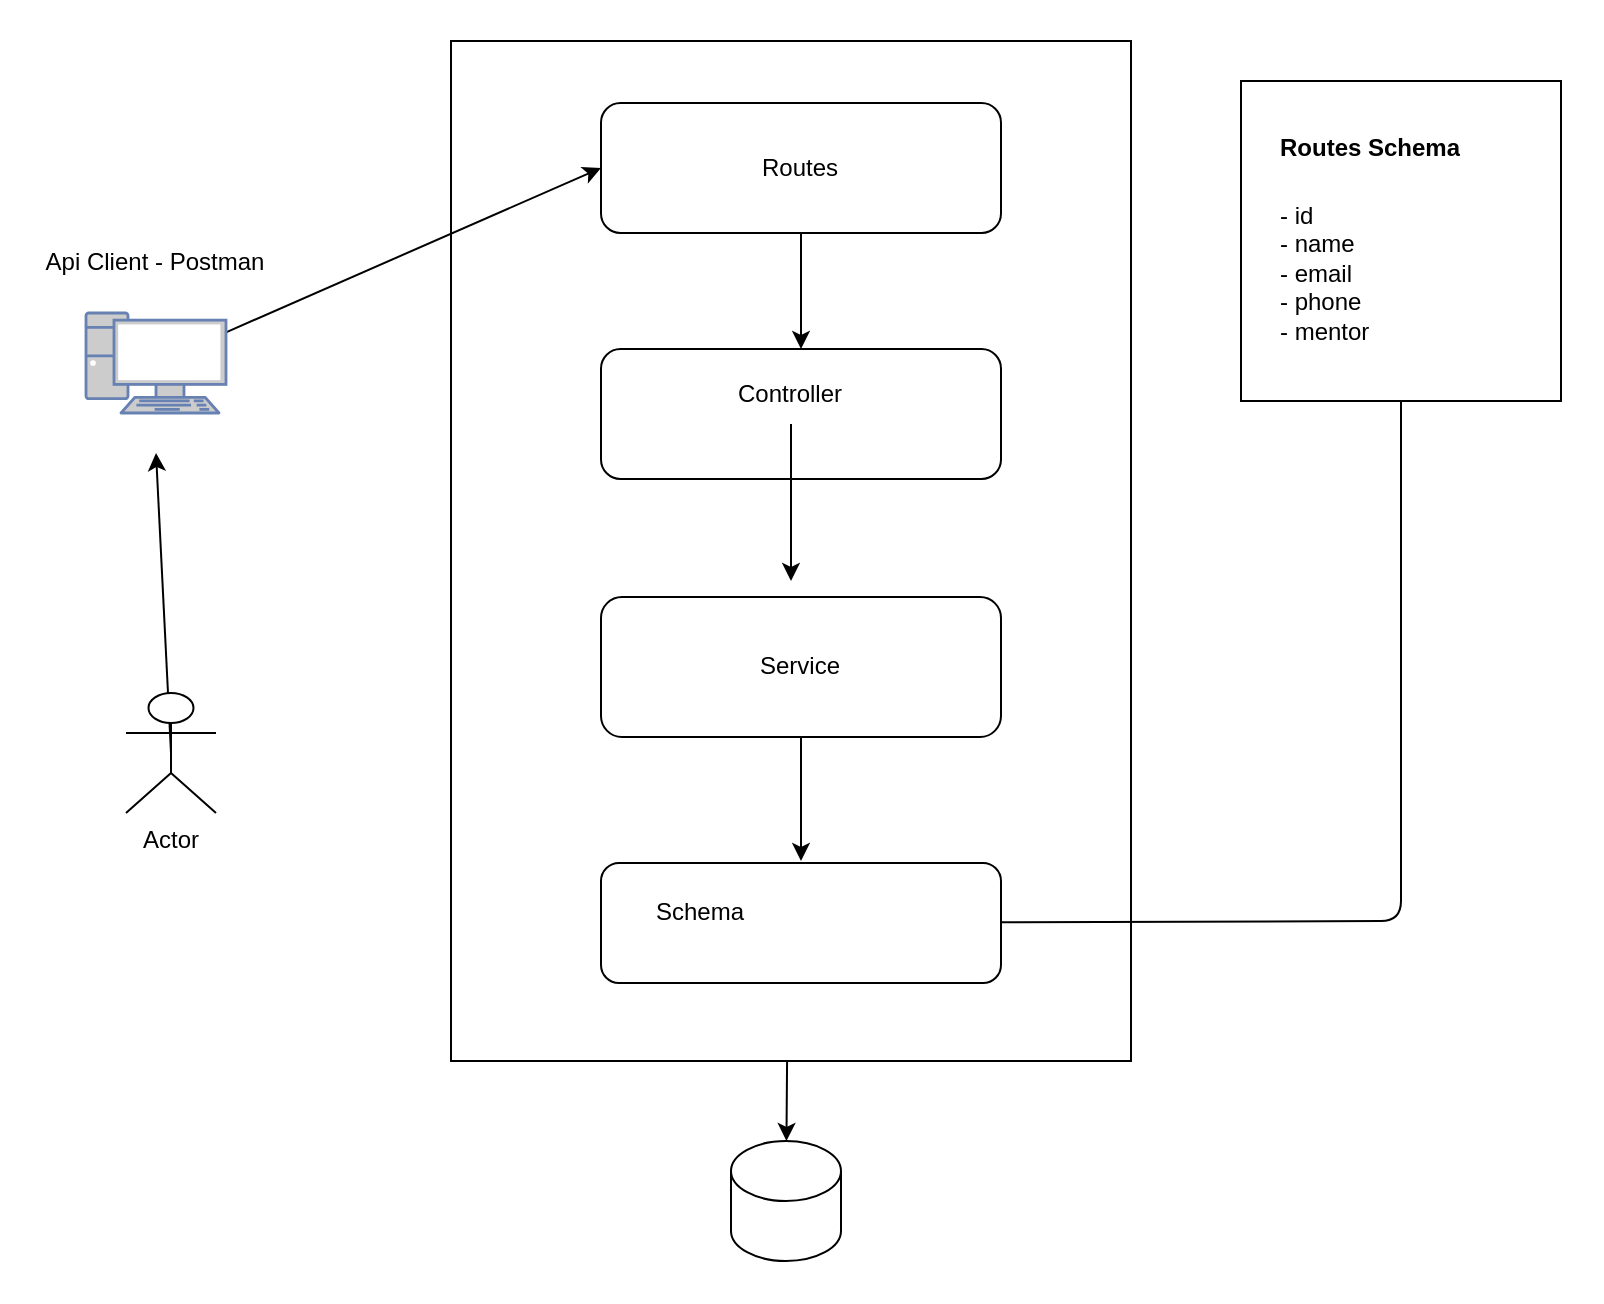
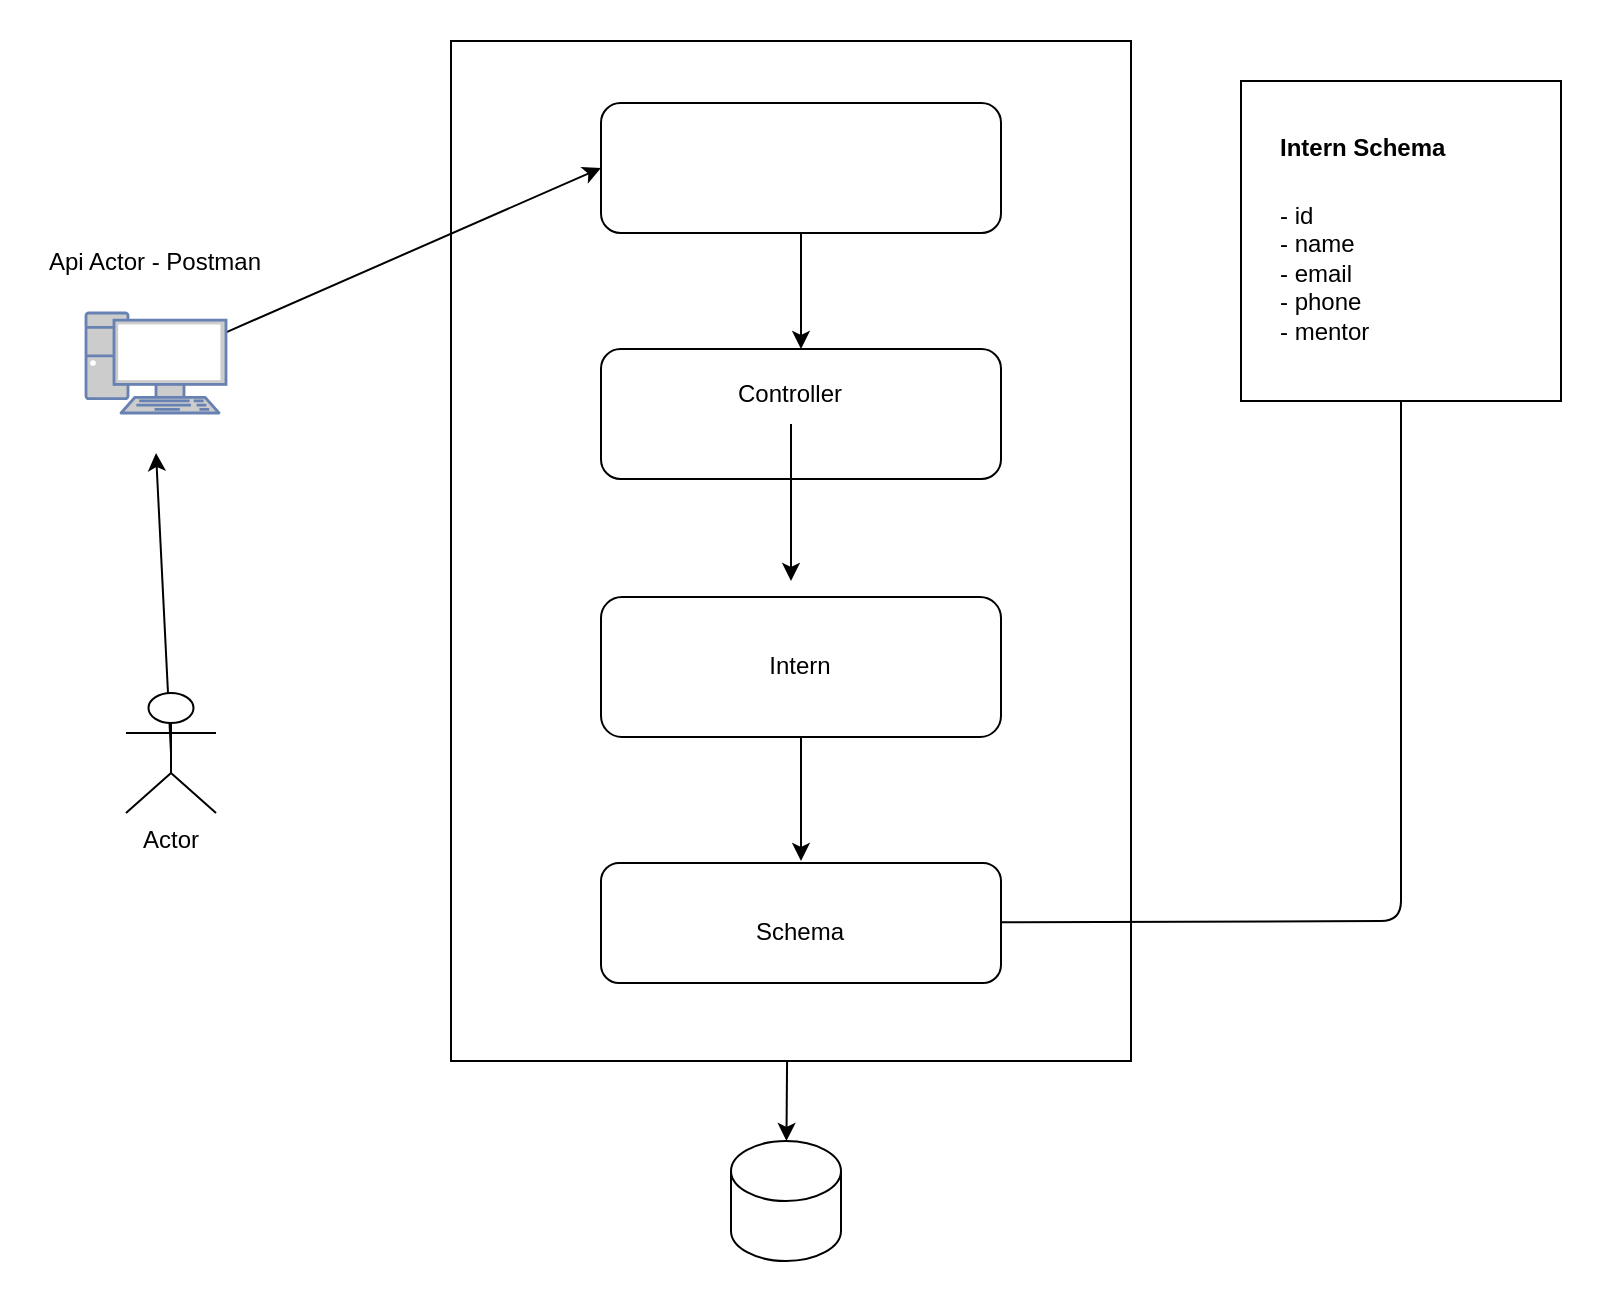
node "Routes Schema - id - name - email - phone - mentor": label "Routes Schema - id - name - email - phone - mentor" -> "Intern Schema - id - name - email - phone - mentor"
node "Routes": removed
node "Api Client - Postman": label "Api Client - Postman" -> "Api Actor - Postman"
node "Service": label "Service" -> "Intern"
node "Schema": moved (701, 913) -> (801, 933)
